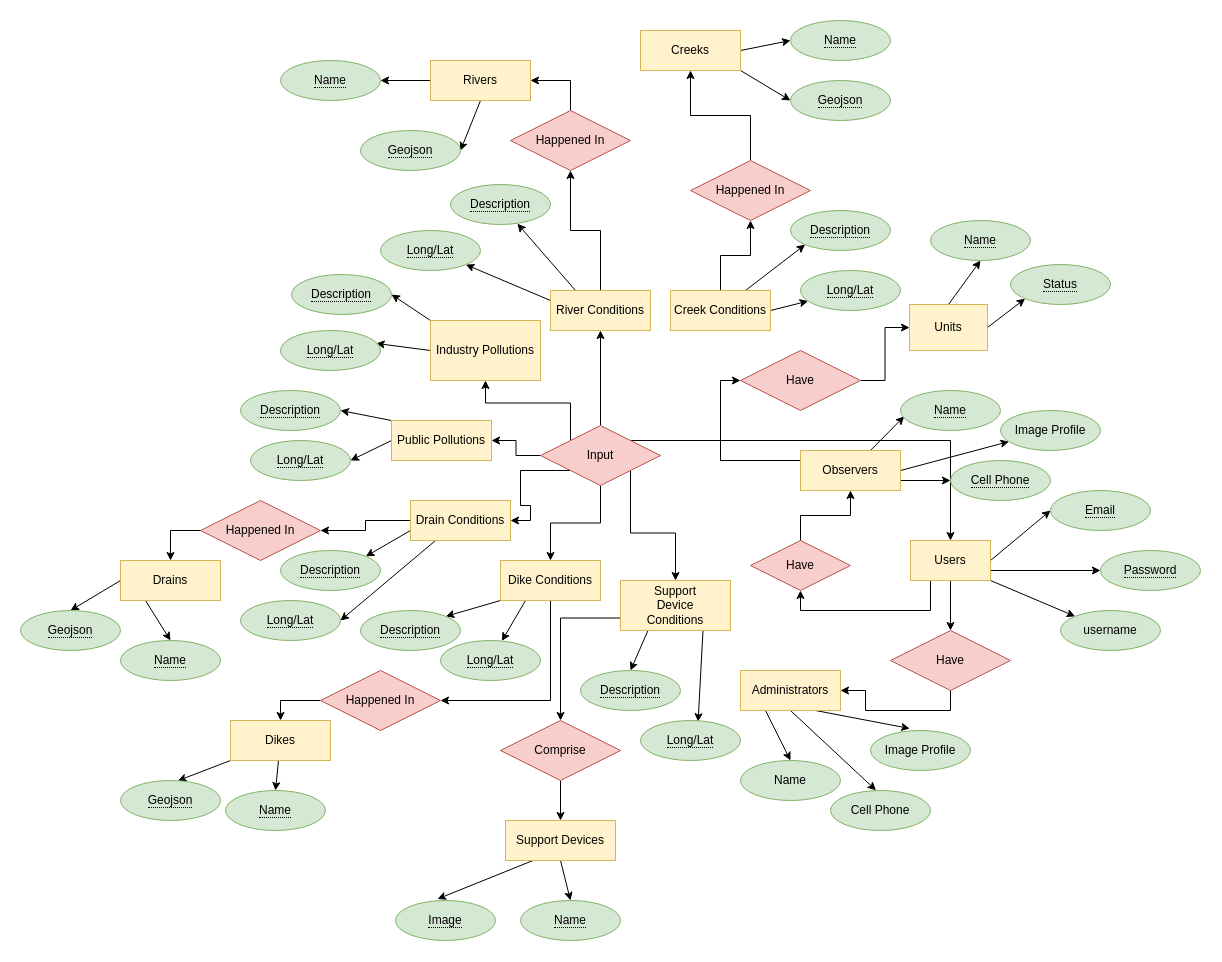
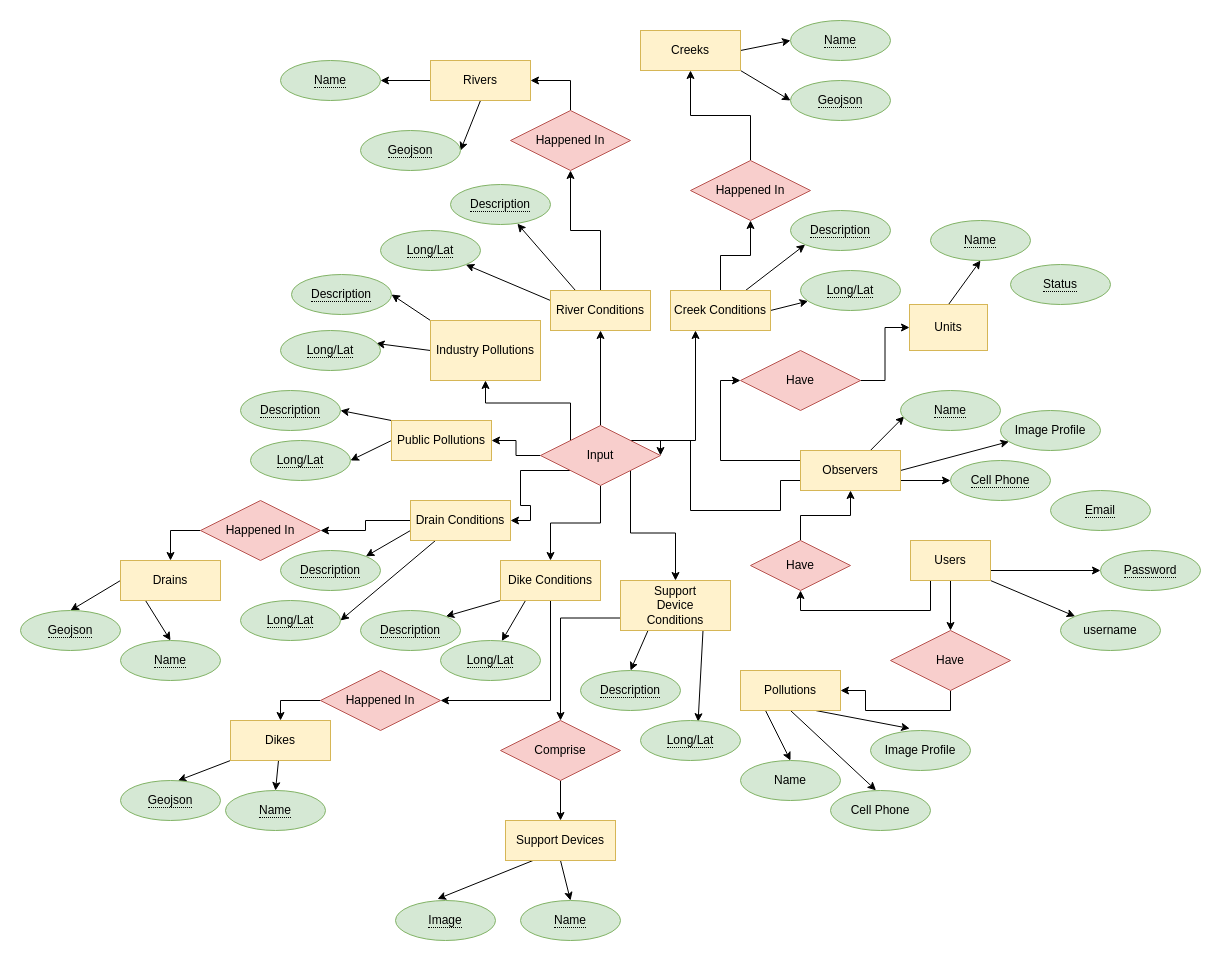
edge "Units" -> "Status": removed
edge "Input" -> "Users": now "Input" -> "Creek Conditions"
edge "Observers" -> "Input": added
edge "Users" -> "Email": removed
node "Administrators": label "Administrators" -> "Pollutions"
